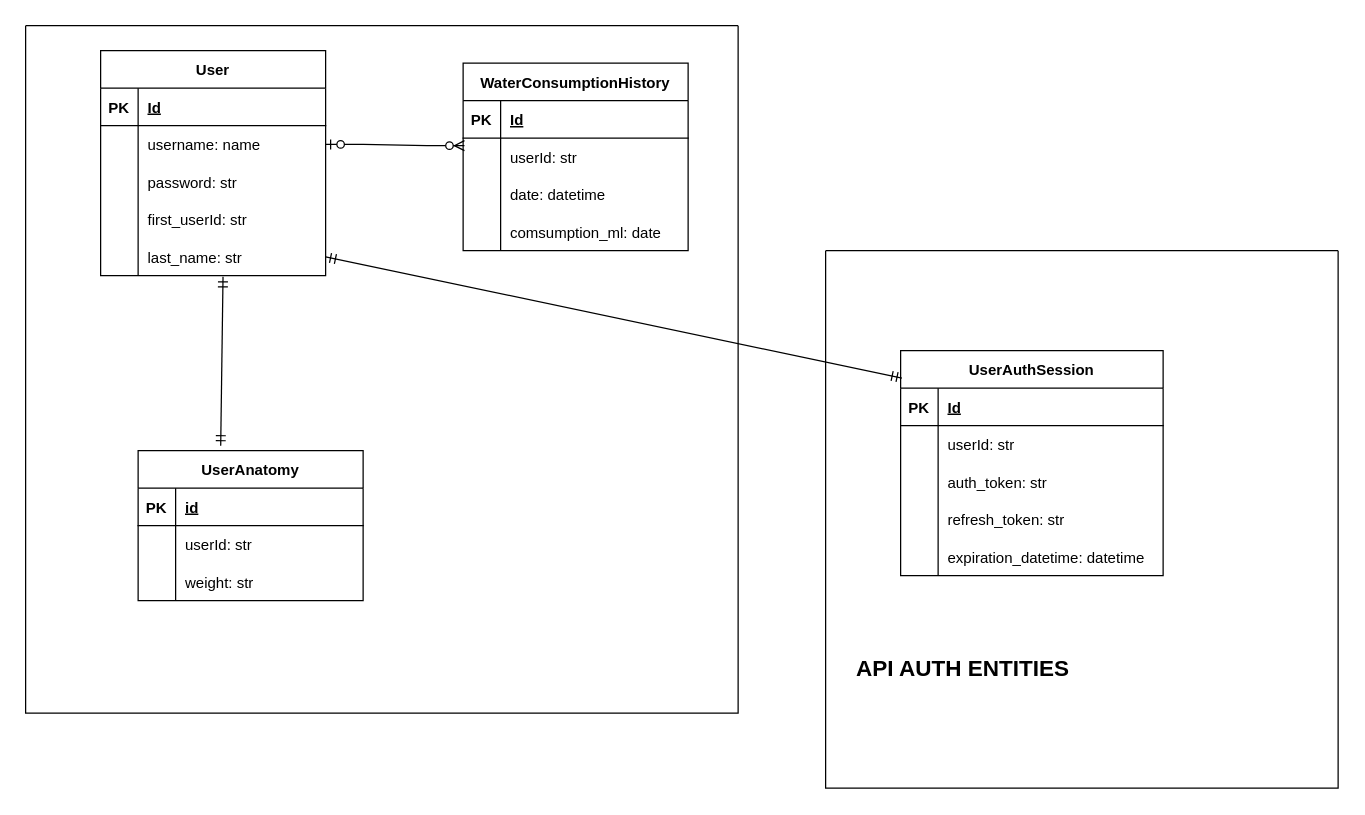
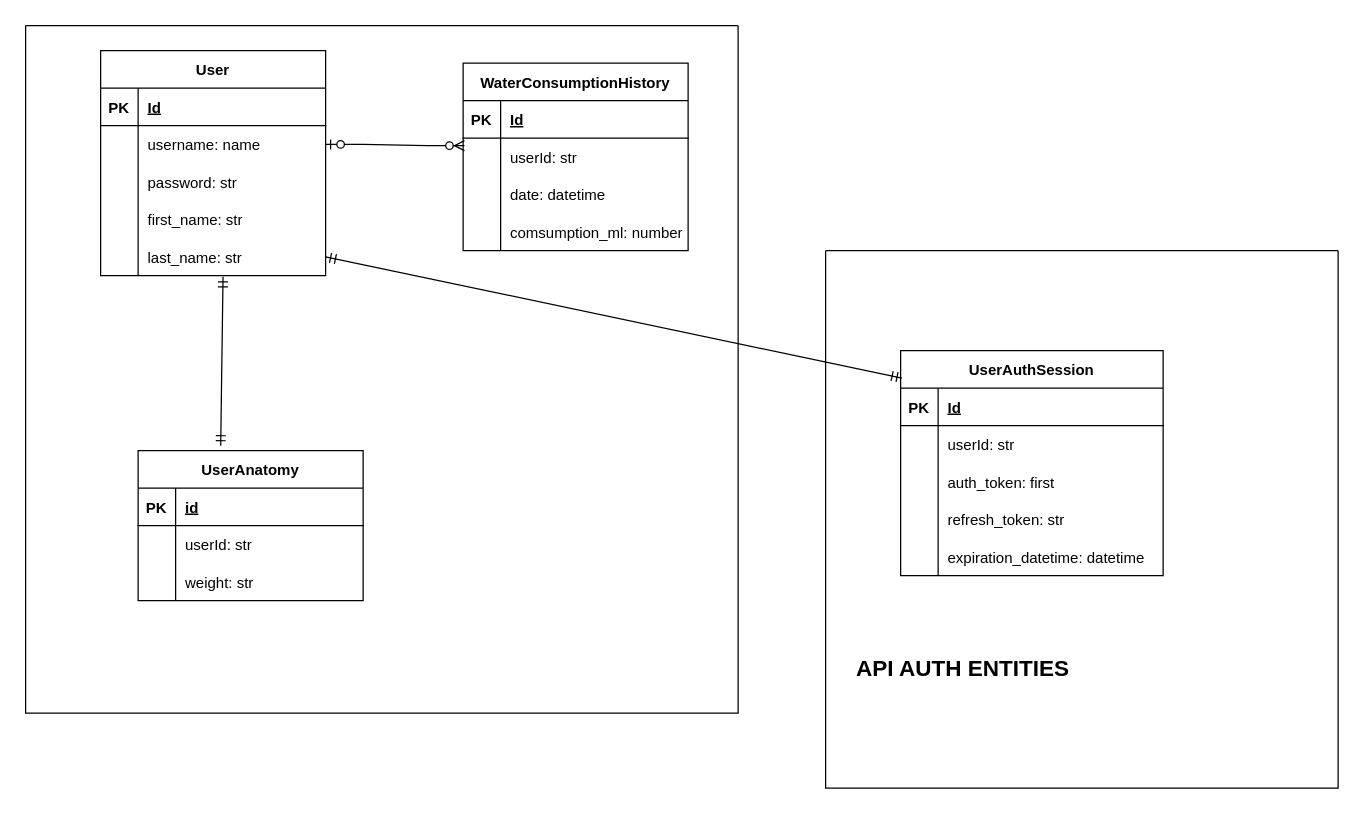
node "first_userId: str": label "first_userId: str" -> "first_name: str"
node "comsumption_ml: date": label "comsumption_ml: date" -> "comsumption_ml: number"
node "auth_token: str": label "auth_token: str" -> "auth_token: first"
